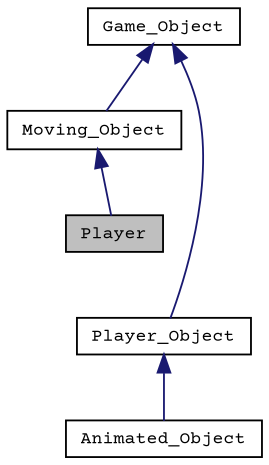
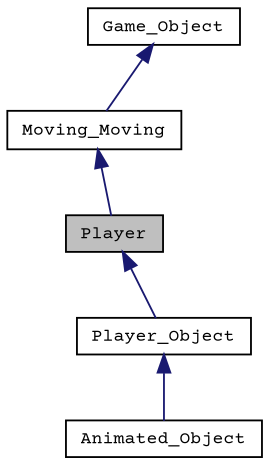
node "Moving_Object": label "Moving_Object" -> "Moving_Moving"
edge "Player_Object" -> "Game_Object": now "Player_Object" -> "Player"
